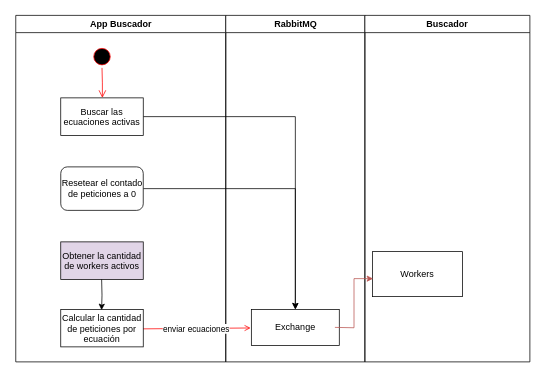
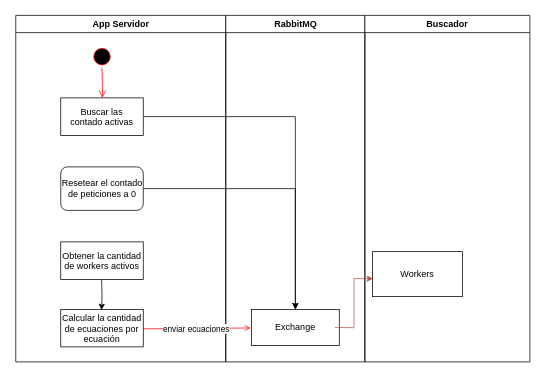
node "App Buscador": label "App Buscador" -> "App Servidor"
node "Buscar las ecuaciones activas": label "Buscar las ecuaciones activas" -> "Buscar las contado activas"
node "Obtener la cantidad de workers activos": fillcolor #e1d5e7 -> #ffffff
node "Calcular la cantidad de peticiones por ecuación": label "Calcular la cantidad de peticiones por ecuación" -> "Calcular la cantidad de ecuaciones por ecuación"
